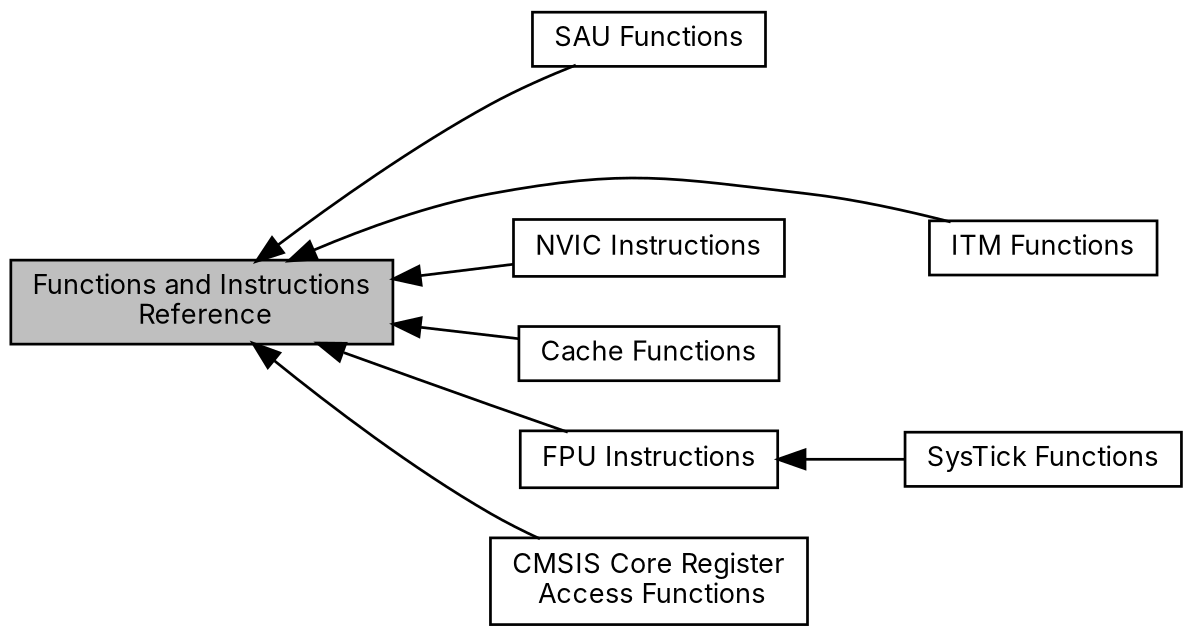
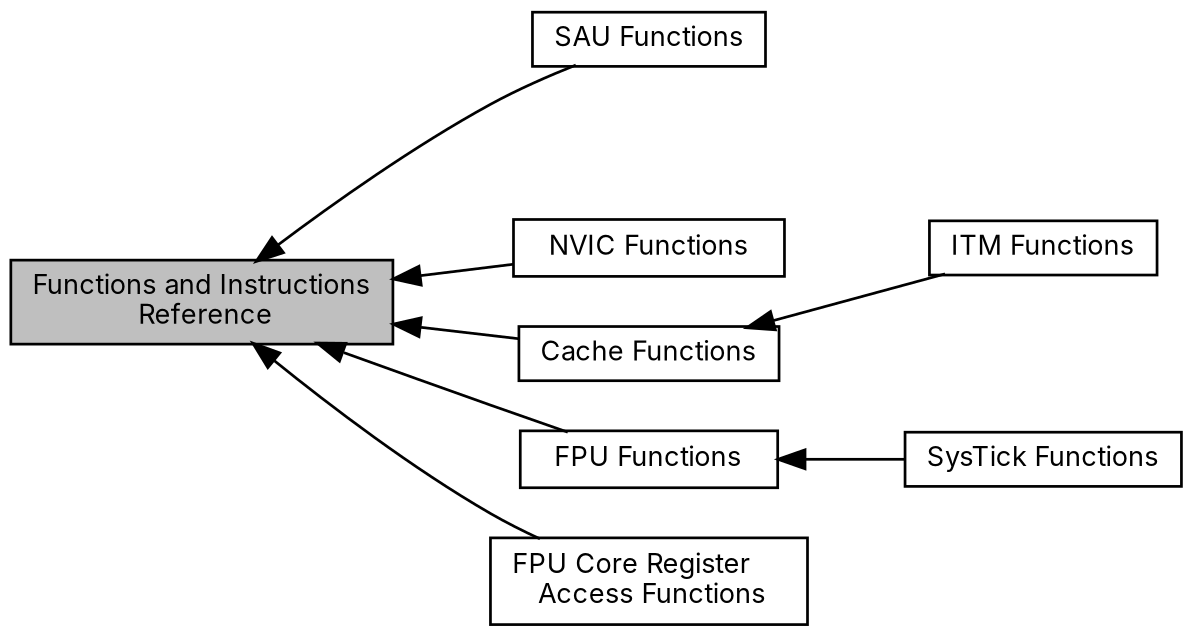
edge "ITM Functions" -> "Functions and Instructions Reference": now "ITM Functions" -> "Cache Functions"
node "NVIC Instructions": label "NVIC Instructions" -> "NVIC Functions"
node "FPU Instructions": label "FPU Instructions" -> "FPU Functions"
node "CMSIS Core Register Access Functions": label "CMSIS Core Register Access Functions" -> "FPU Core Register Access Functions"
